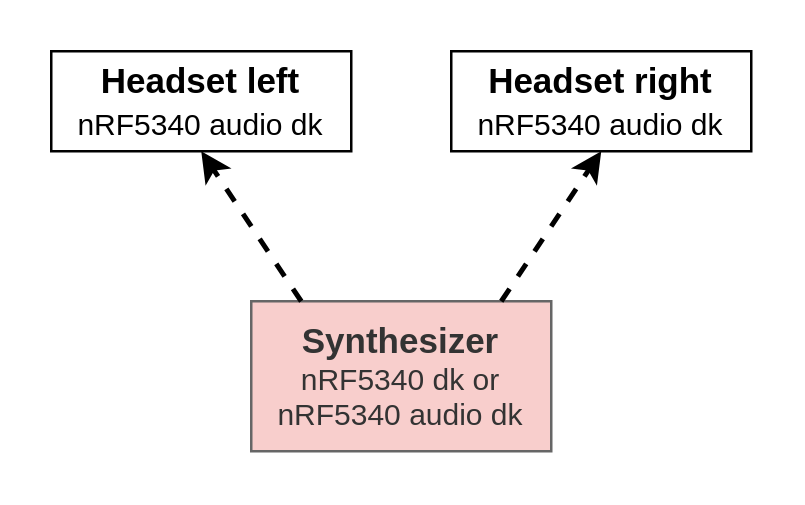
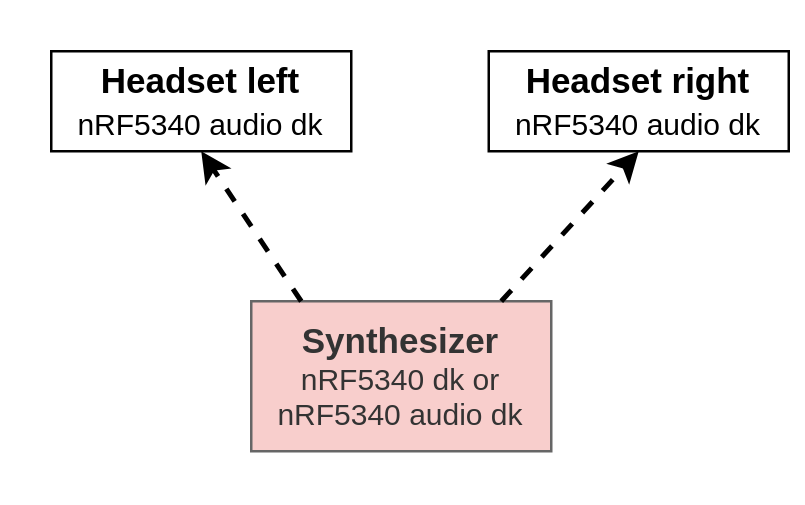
node "Headset right nRF5340 audio dk": moved (601, 101) -> (639, 101)
